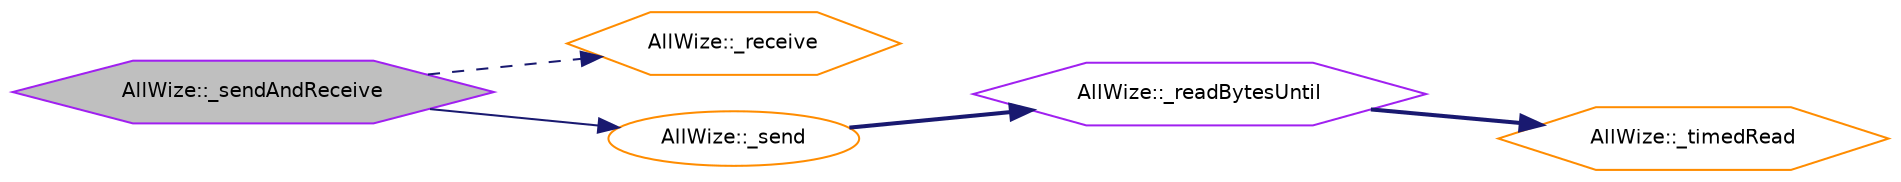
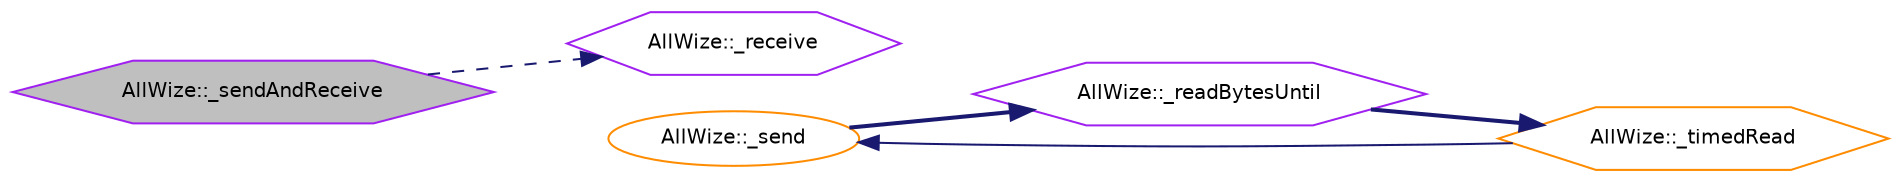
node "AllWize::_receive": color darkorange -> purple
edge "AllWize::_sendAndReceive" -> "AllWize::_send": now "AllWize::_timedRead" -> "AllWize::_send"
